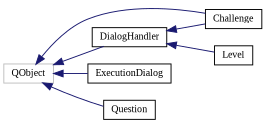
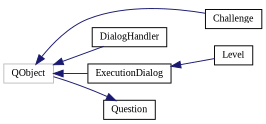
edge "Challenge" -> "DialogHandler": removed
edge "Level" -> "DialogHandler": now "Level" -> "ExecutionDialog"
edge "Question" -> "QObject": reversed
